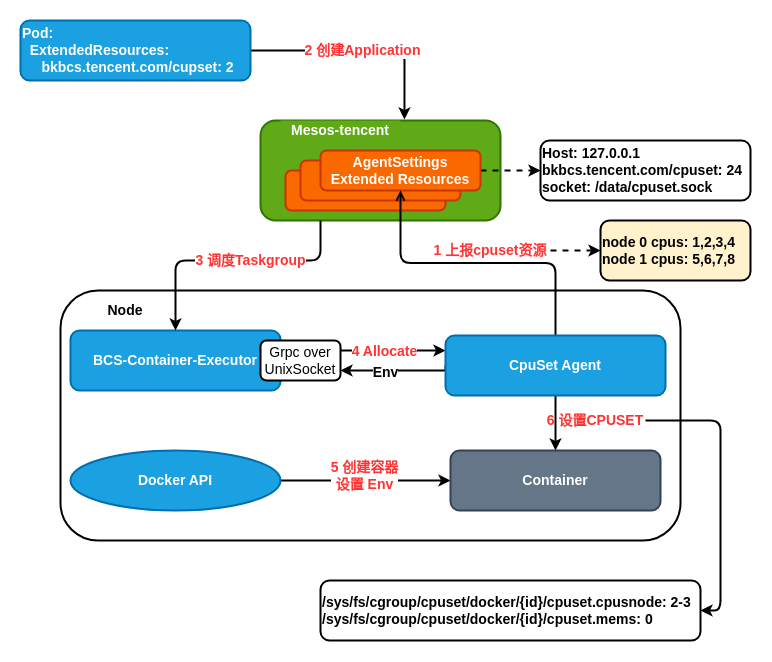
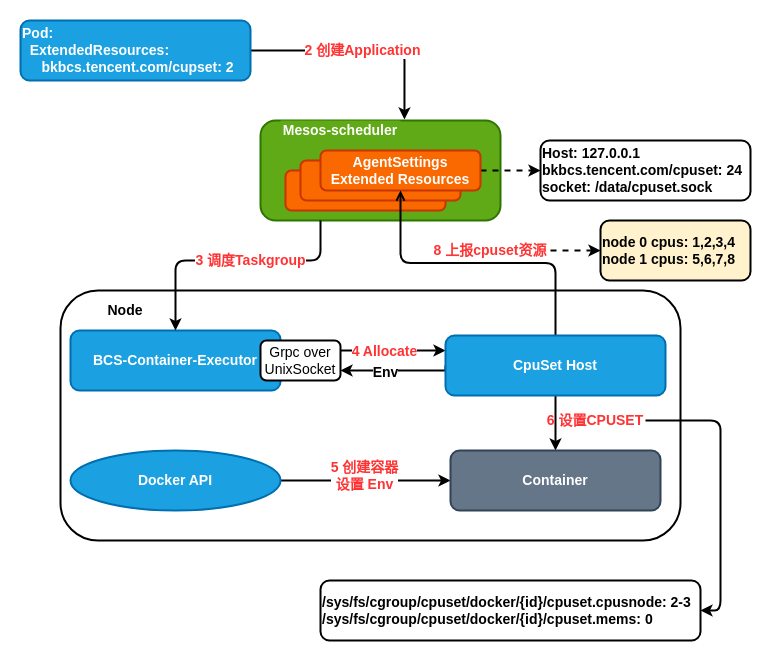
node "Mesos-tencent": label "Mesos-tencent" -> "Mesos-scheduler"
node "1 上报cpuset资源": label "1 上报cpuset资源" -> "8 上报cpuset资源"
node "CpuSet Agent": label "CpuSet Agent" -> "CpuSet Host"
